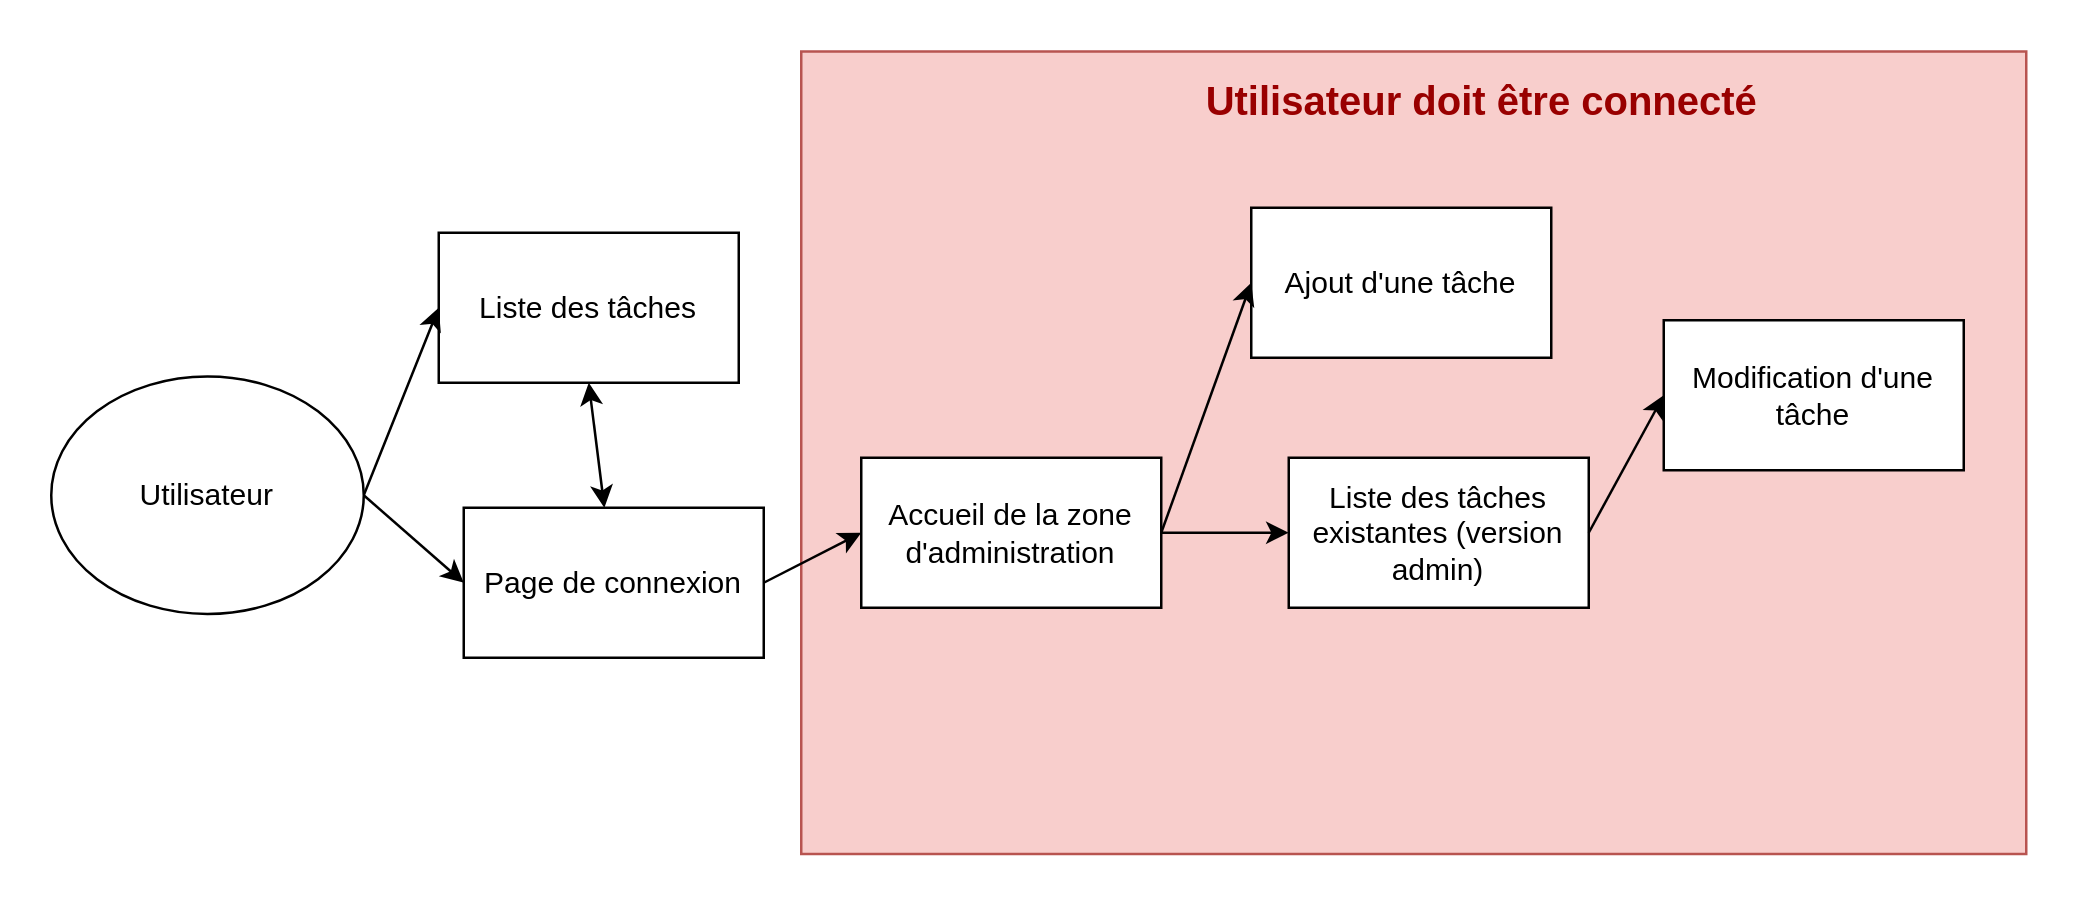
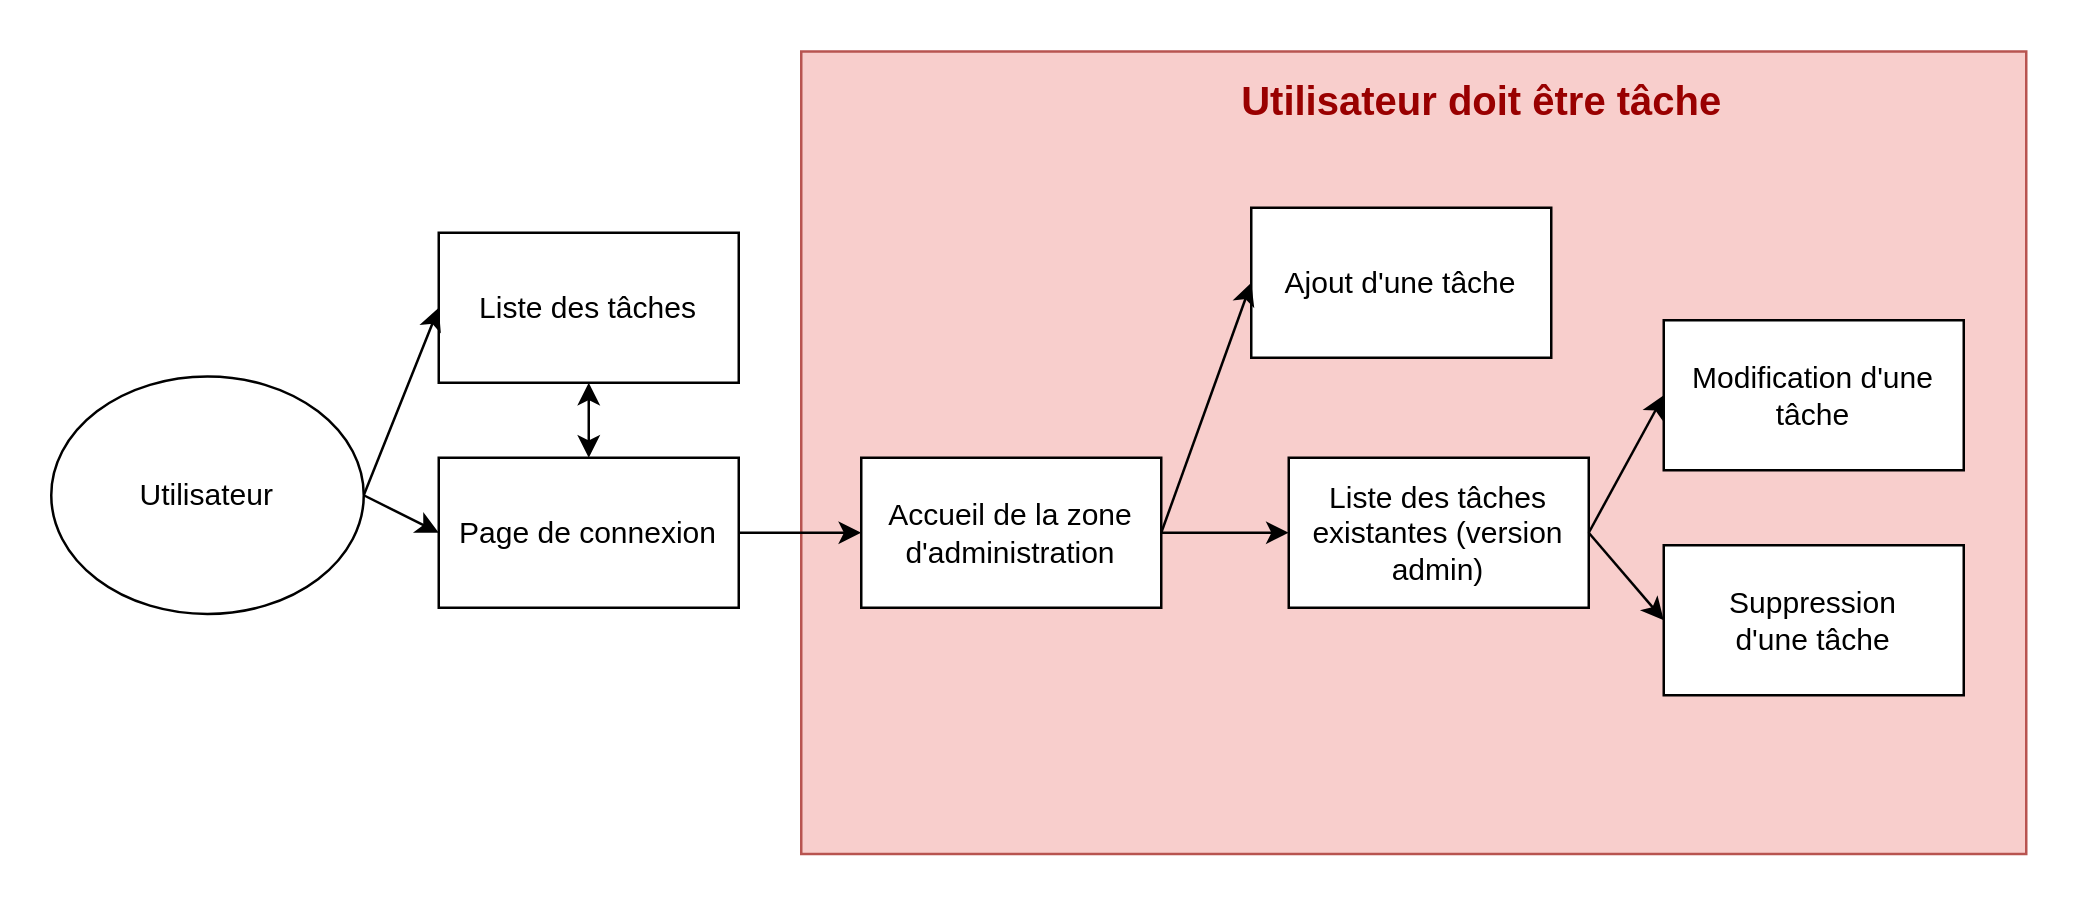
node "Utilisateur doit être connecté": label "Utilisateur doit être connecté" -> "Utilisateur doit être tâche"
edge "Liste des tâches existantes (version admin)" -> "Suppression d'une tâche": added
node "Page de connexion": moved (614, 583) -> (589, 533)
node "Suppression d'une tâche": added
